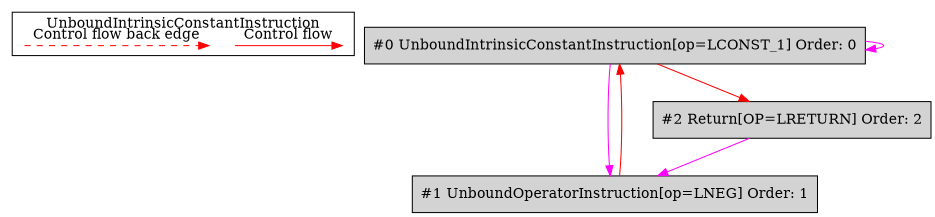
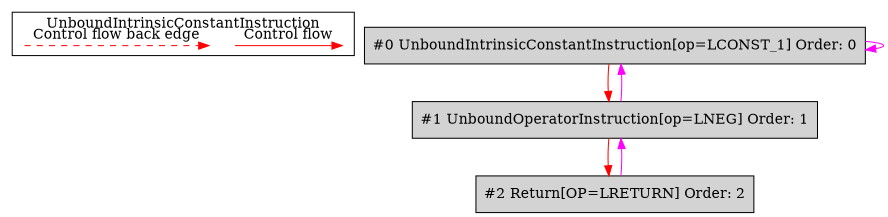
edge "#0 UnboundIntrinsicConstantInstruction[op=LCONST_1] Order: 0" -> "#2 Return[OP=LRETURN] Order: 2": now "#1 UnboundOperatorInstruction[op=LNEG] Order: 1" -> "#2 Return[OP=LRETURN] Order: 2"
edge "#0 UnboundIntrinsicConstantInstruction[op=LCONST_1] Order: 0" -> "#1 UnboundOperatorInstruction[op=LNEG] Order: 1": color fuchsia -> red
edge "#1 UnboundOperatorInstruction[op=LNEG] Order: 1" -> "#0 UnboundIntrinsicConstantInstruction[op=LCONST_1] Order: 0": color red -> fuchsia
